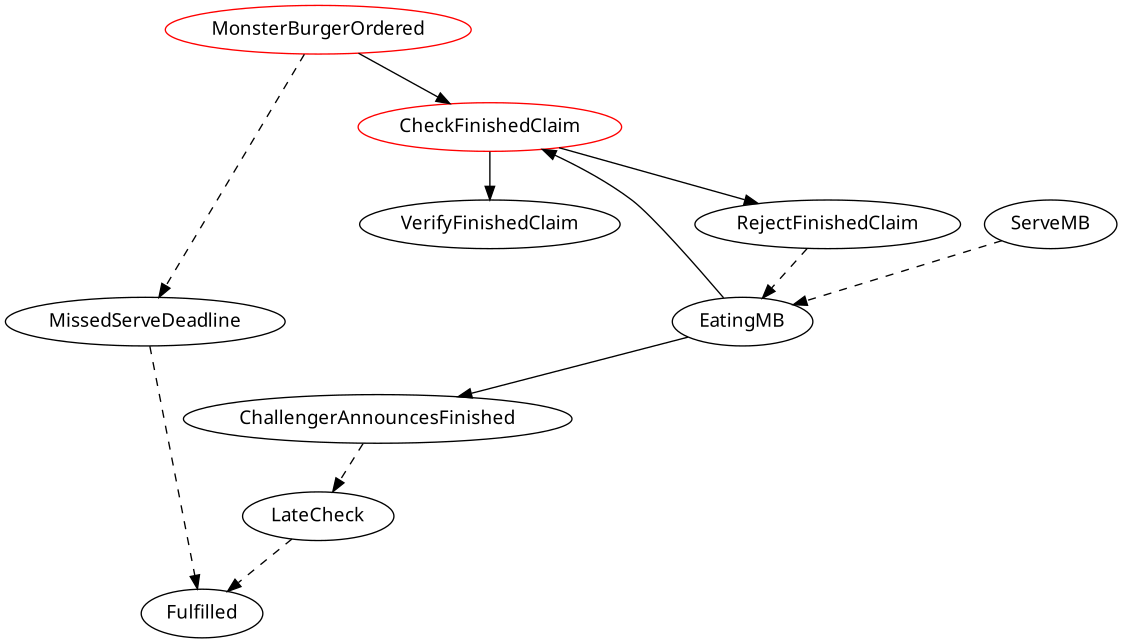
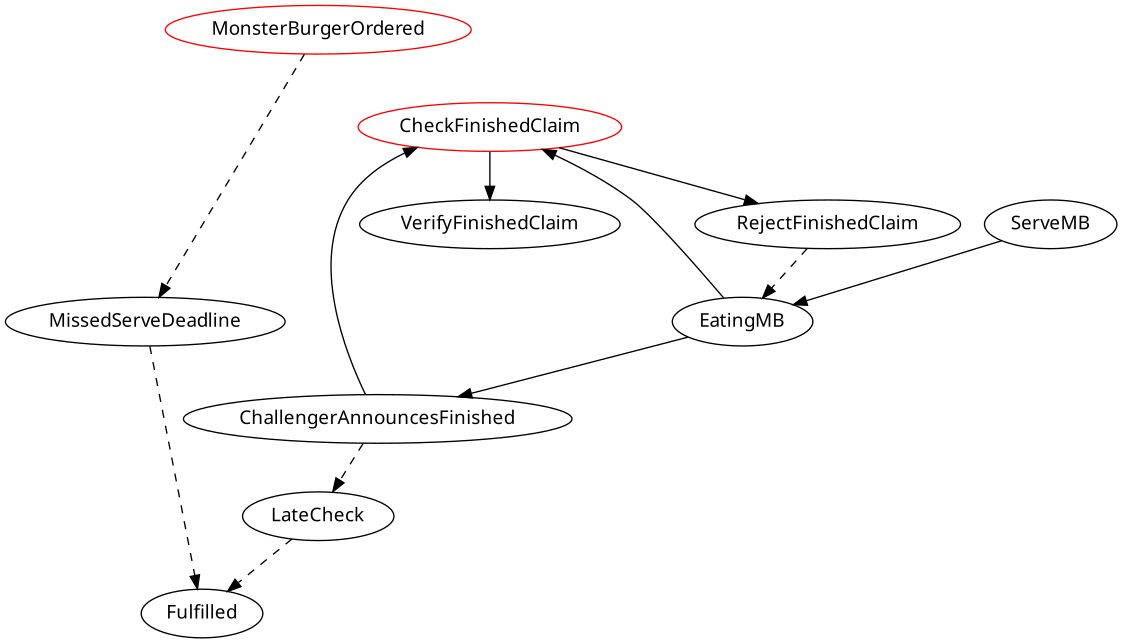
edge "MonsterBurgerOrdered" -> "CheckFinishedClaim": now "ChallengerAnnouncesFinished" -> "CheckFinishedClaim"
edge "ServeMB" -> "EatingMB": style dashed -> solid
